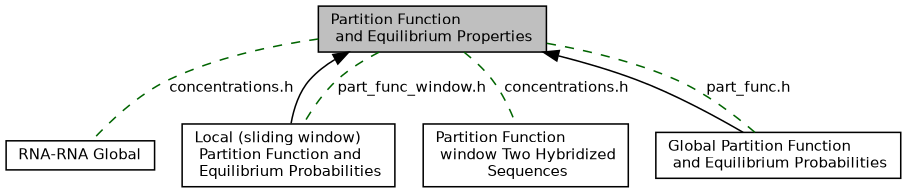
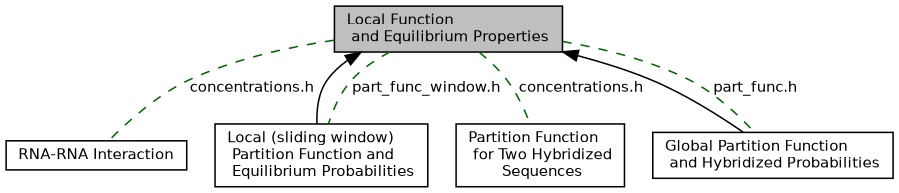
node "Partition Function and Equilibrium Properties": label "Partition Function and Equilibrium Properties" -> "Local Function and Equilibrium Properties"
node "RNA-RNA Global": label "RNA-RNA Global" -> "RNA-RNA Interaction"
node "Partition Function window Two Hybridized Sequences": label "Partition Function window Two Hybridized Sequences" -> "Partition Function for Two Hybridized Sequences"
node "Global Partition Function and Equilibrium Probabilities": label "Global Partition Function and Equilibrium Probabilities" -> "Global Partition Function and Hybridized Probabilities"
